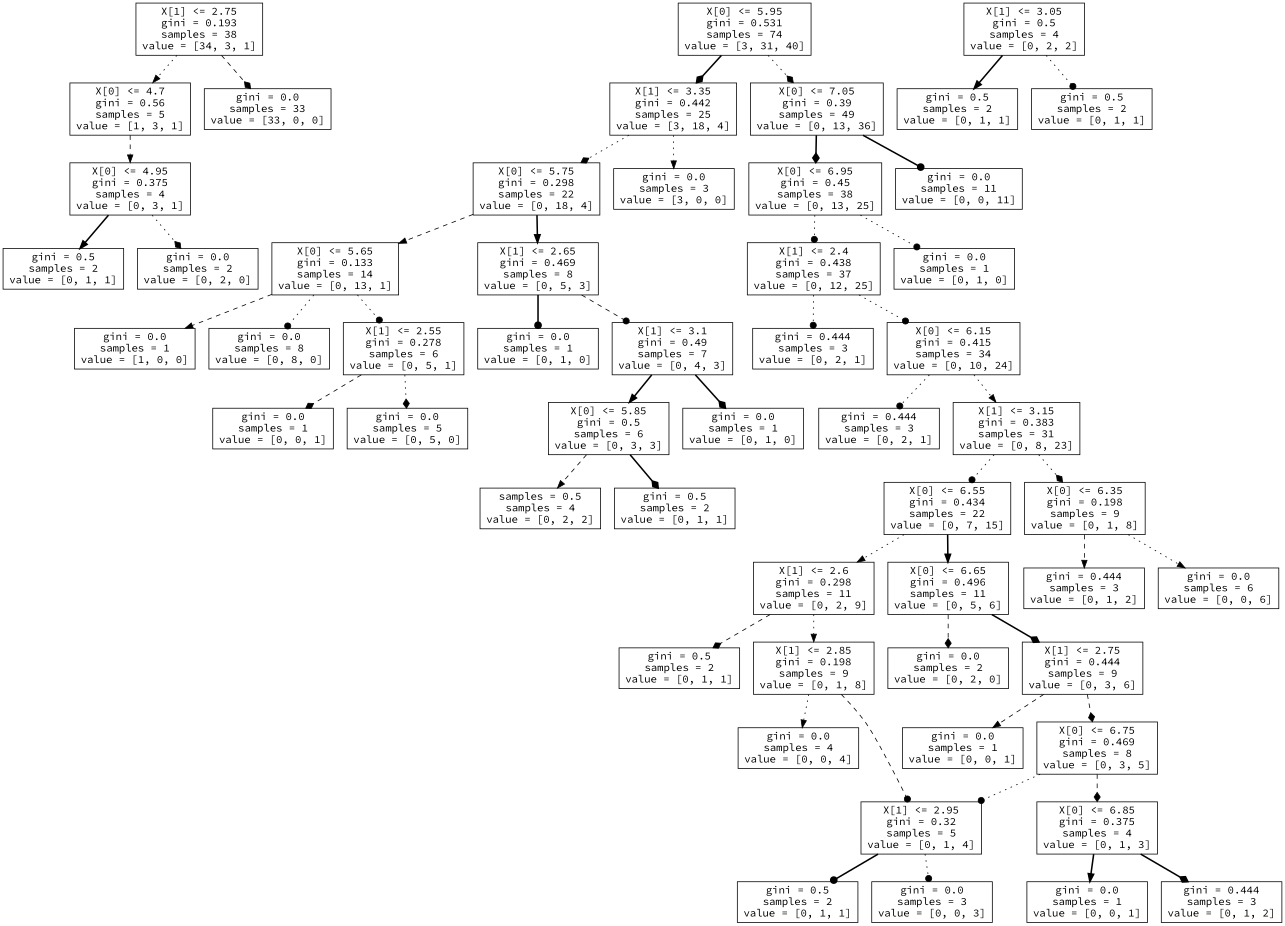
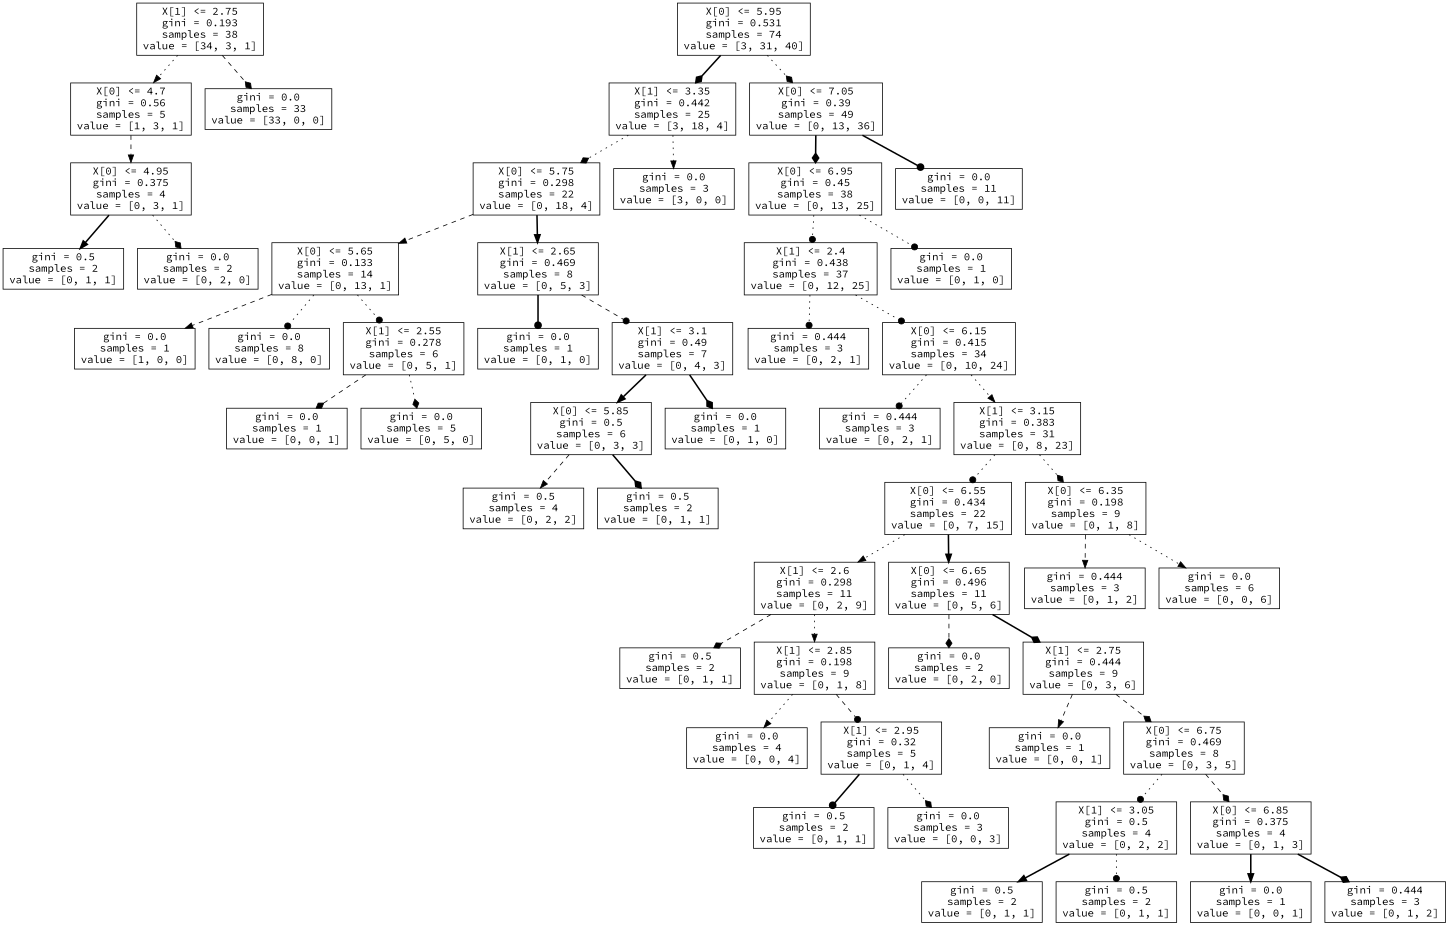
node "samples = 0.5 samples = 4 value = [0, 2, 2]": label "samples = 0.5 samples = 4 value = [0, 2, 2]" -> "gini = 0.5 samples = 4 value = [0, 2, 2]"
edge "X[0] <= 6.75 gini = 0.469 samples = 8 value = [0, 3, 5]" -> "X[1] <= 2.95 gini = 0.32 samples = 5 value = [0, 1, 4]": now "X[0] <= 6.75 gini = 0.469 samples = 8 value = [0, 3, 5]" -> "X[1] <= 3.05 gini = 0.5 samples = 4 value = [0, 2, 2]"
edge "X[1] <= 2.95 gini = 0.32 samples = 5 value = [0, 1, 4]" -> "gini = 0.0 samples = 3 value = [0, 0, 3]": arrowhead dot -> diamond
